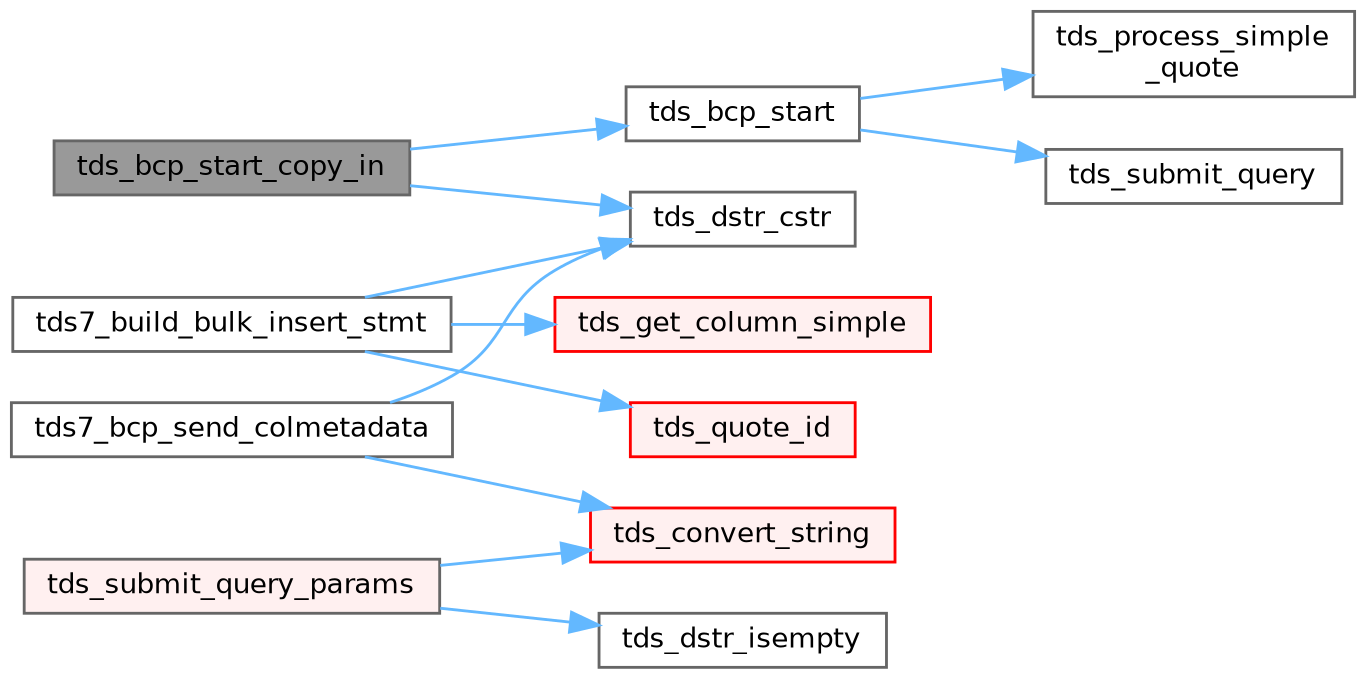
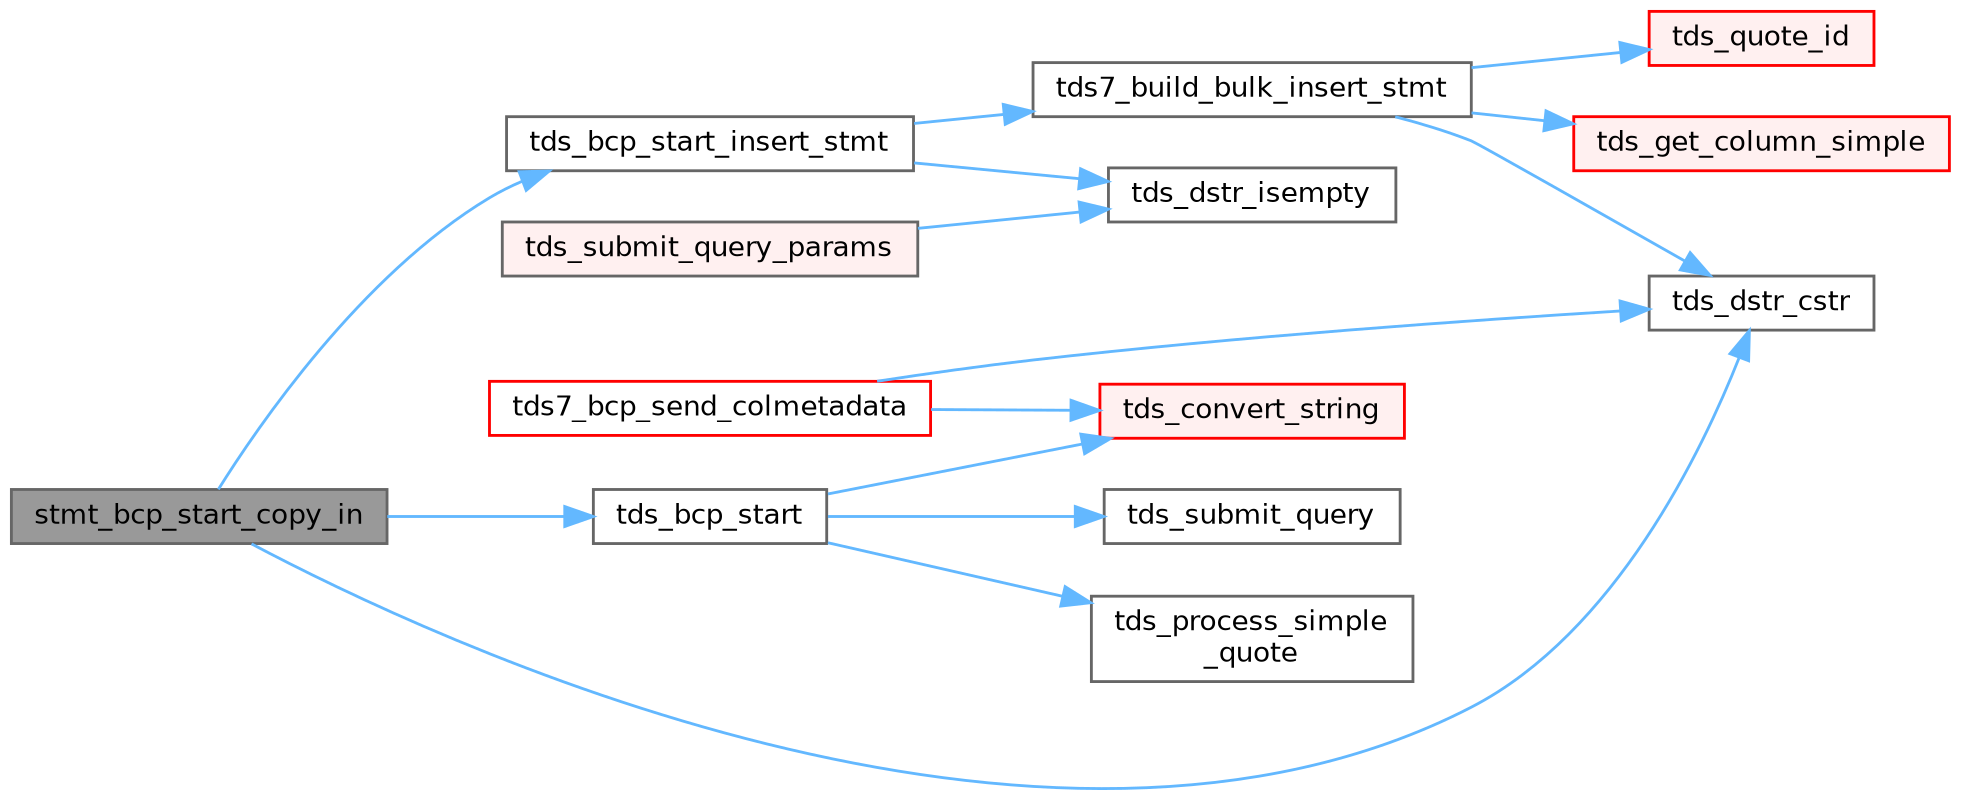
node "tds_bcp_start_insert_stmt": added
node "tds_bcp_start_copy_in": label "tds_bcp_start_copy_in" -> "stmt_bcp_start_copy_in"
node "tds7_bcp_send_colmetadata": color grey40 -> red
edge "tds_submit_query_params" -> "tds_convert_string": now "tds_bcp_start" -> "tds_convert_string"
